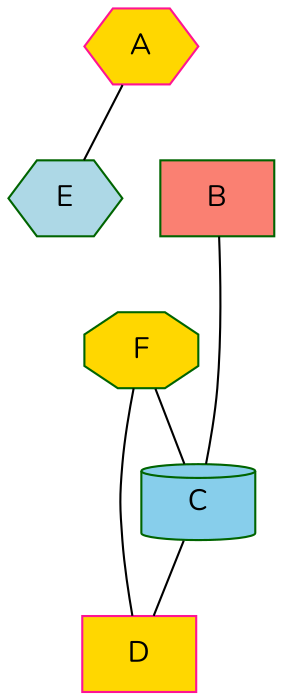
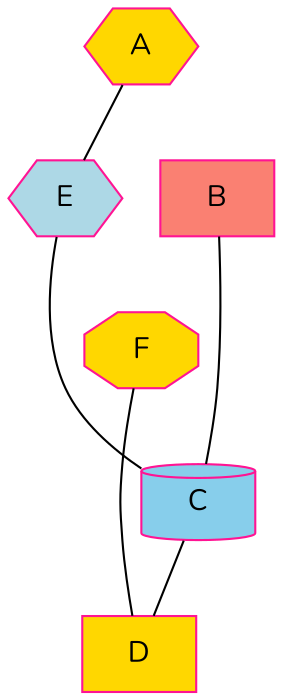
node "E": color darkgreen -> deeppink
node "B": color darkgreen -> deeppink
node "F": color darkgreen -> deeppink
edge "F" -- "C": now "E" -- "C"
node "C": color darkgreen -> deeppink
